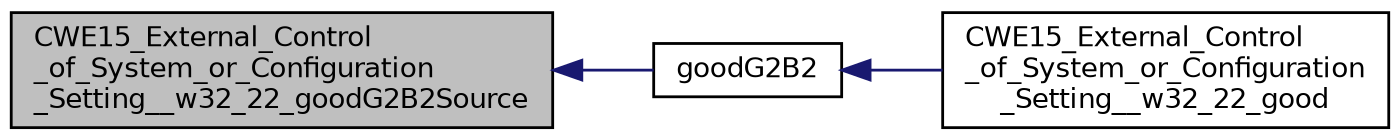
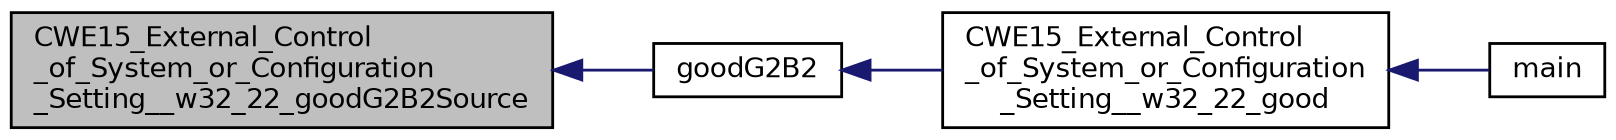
node "main": added
